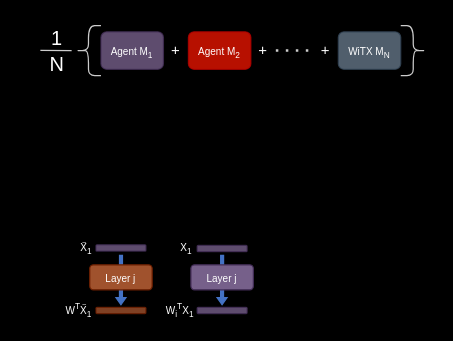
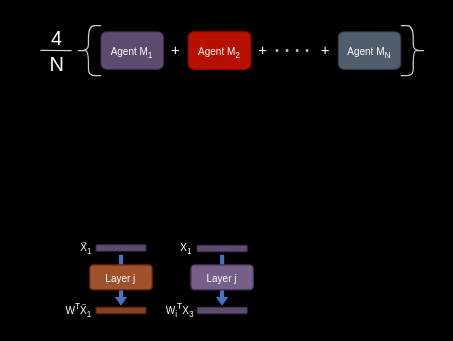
node "1": label "1" -> "4"
node "WiTX MN": label "WiTX MN" -> "Agent MN"
node "WiTX1": label "WiTX1" -> "WiTX3"
